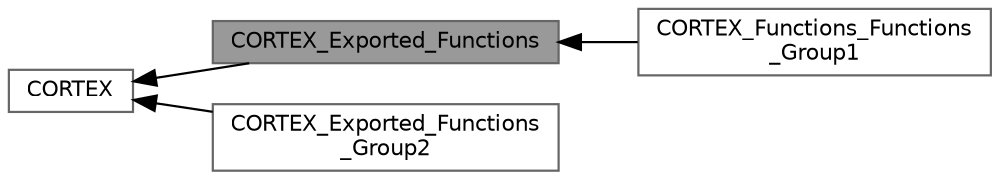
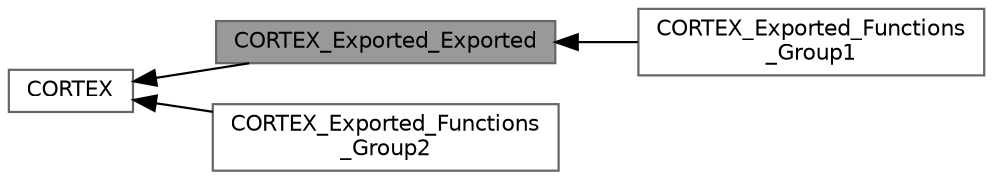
node "CORTEX_Exported_Functions": label "CORTEX_Exported_Functions" -> "CORTEX_Exported_Exported"
node "CORTEX_Functions_Functions _Group1": label "CORTEX_Functions_Functions _Group1" -> "CORTEX_Exported_Functions _Group1"
